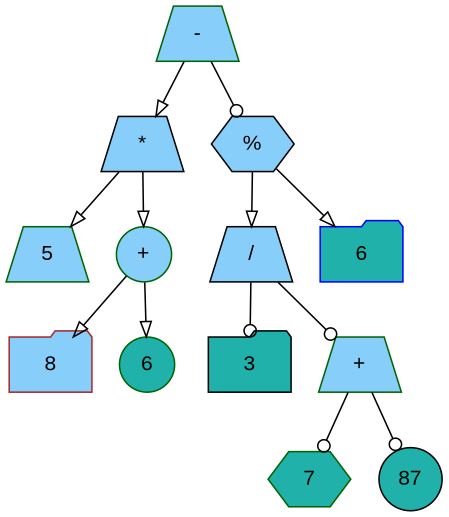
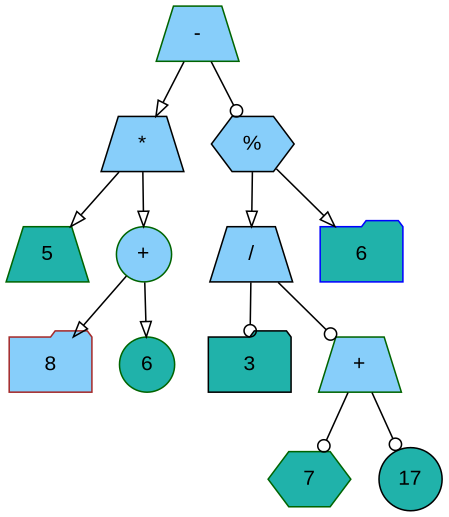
node "5": fillcolor lightskyblue -> lightseagreen
node "87": label "87" -> "17"
